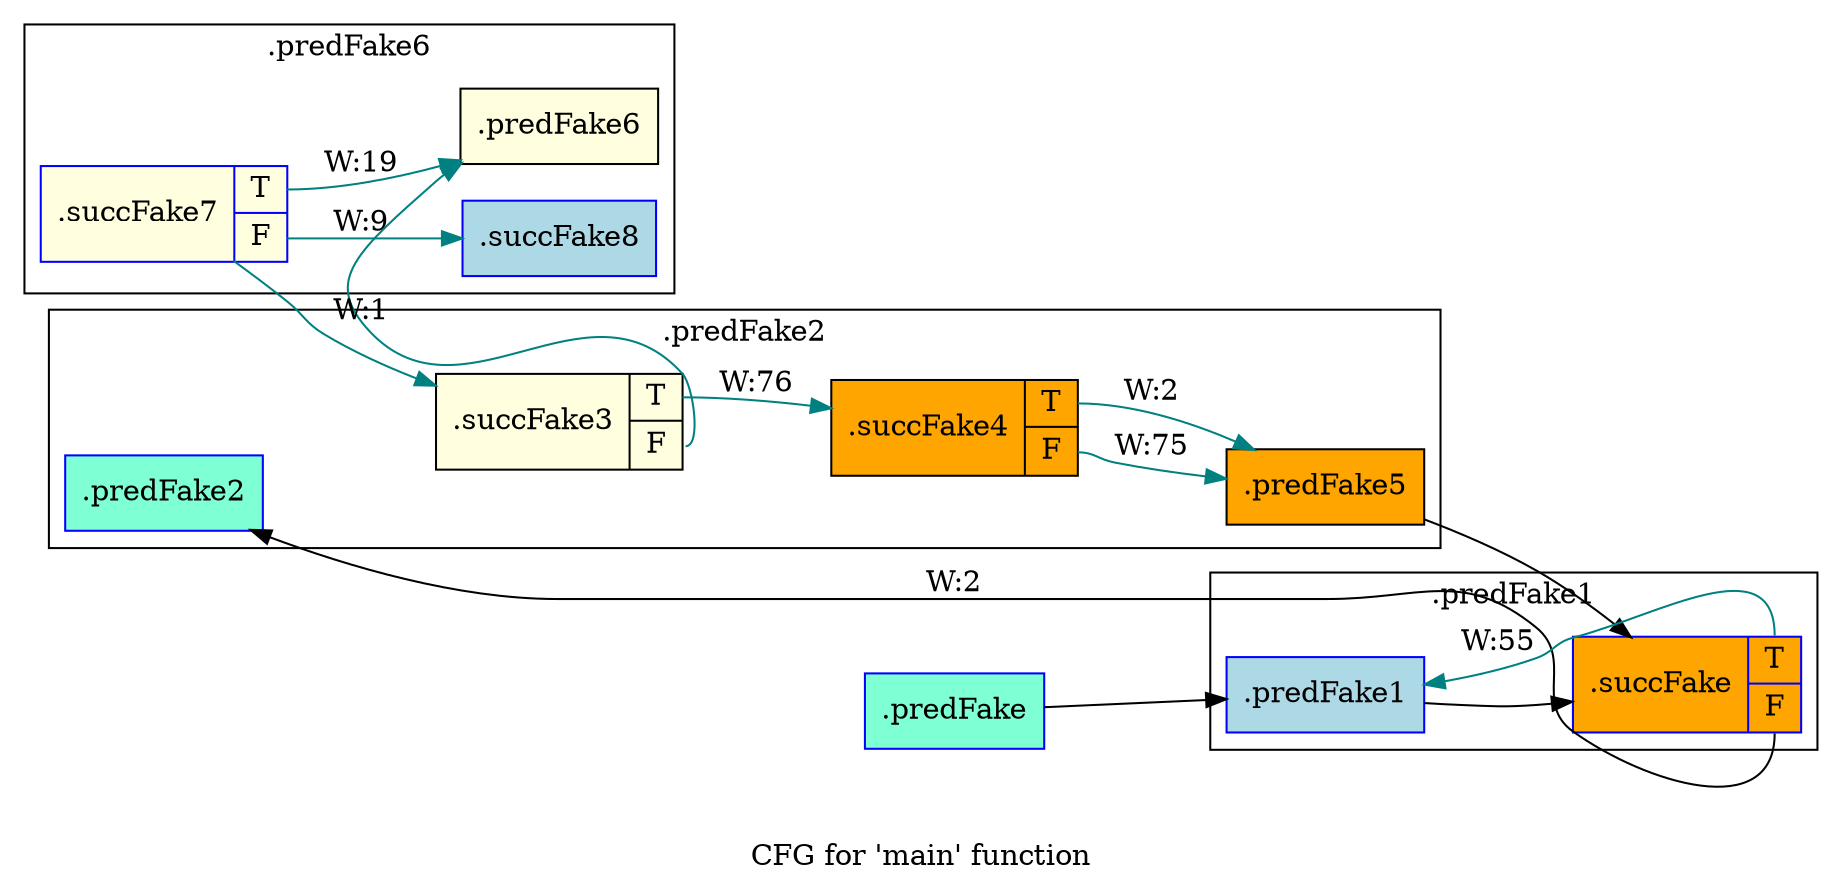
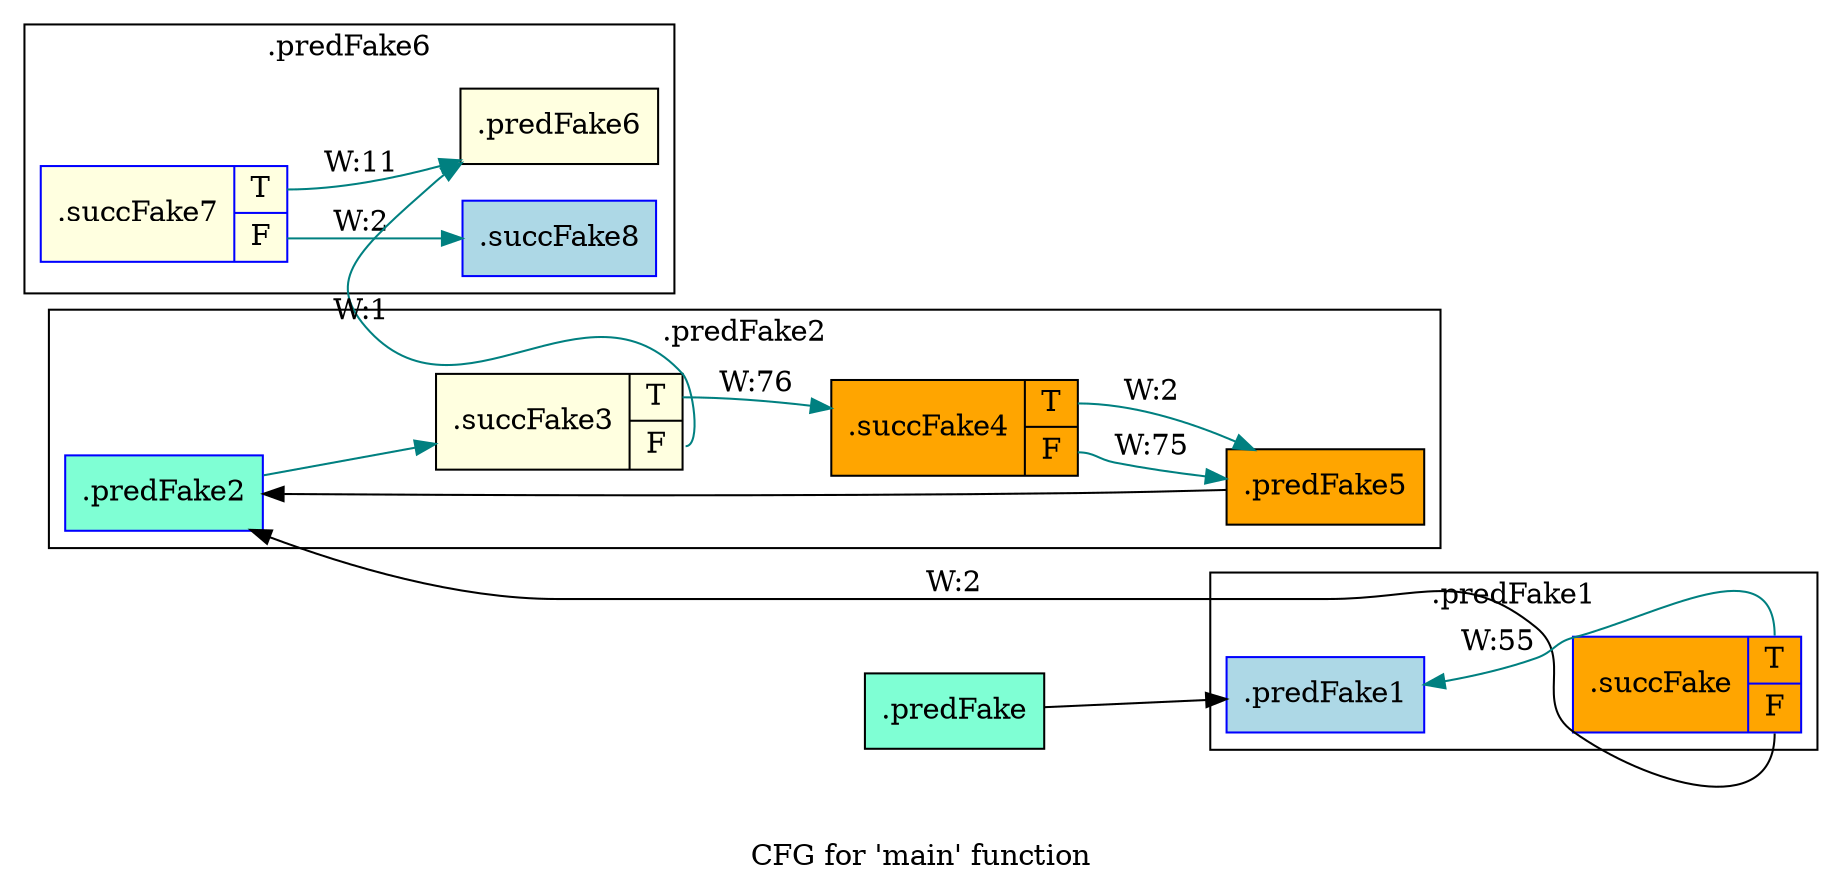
edge ".succFake7" -> ".predFake6": label "W:19" -> "W:11"
edge ".succFake7" -> ".succFake8": label "W:9" -> "W:2"
edge ".succFake7" -> ".succFake3": now ".predFake2" -> ".succFake3"
edge ".predFake5" -> ".succFake": now ".predFake5" -> ".predFake2"
edge ".predFake1" -> ".succFake": removed
node ".predFake": color blue -> black
